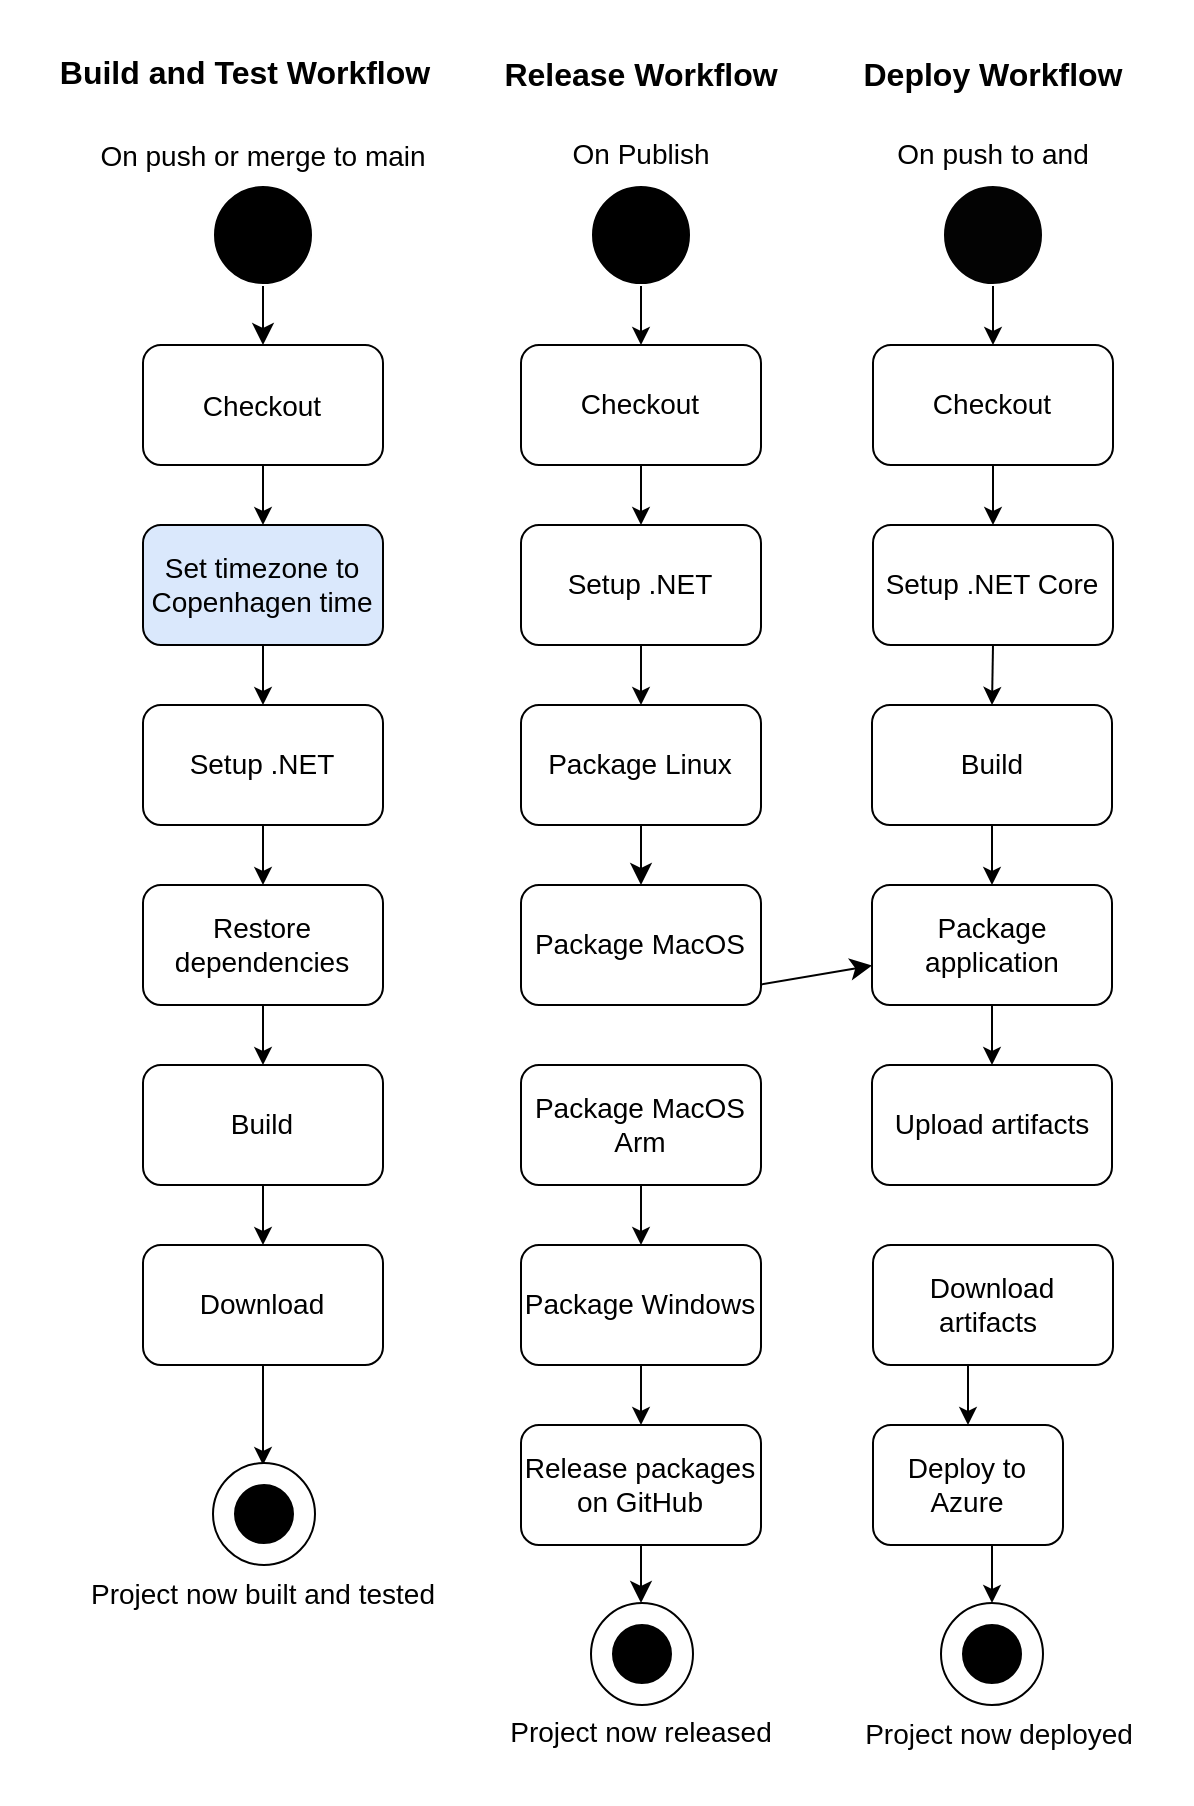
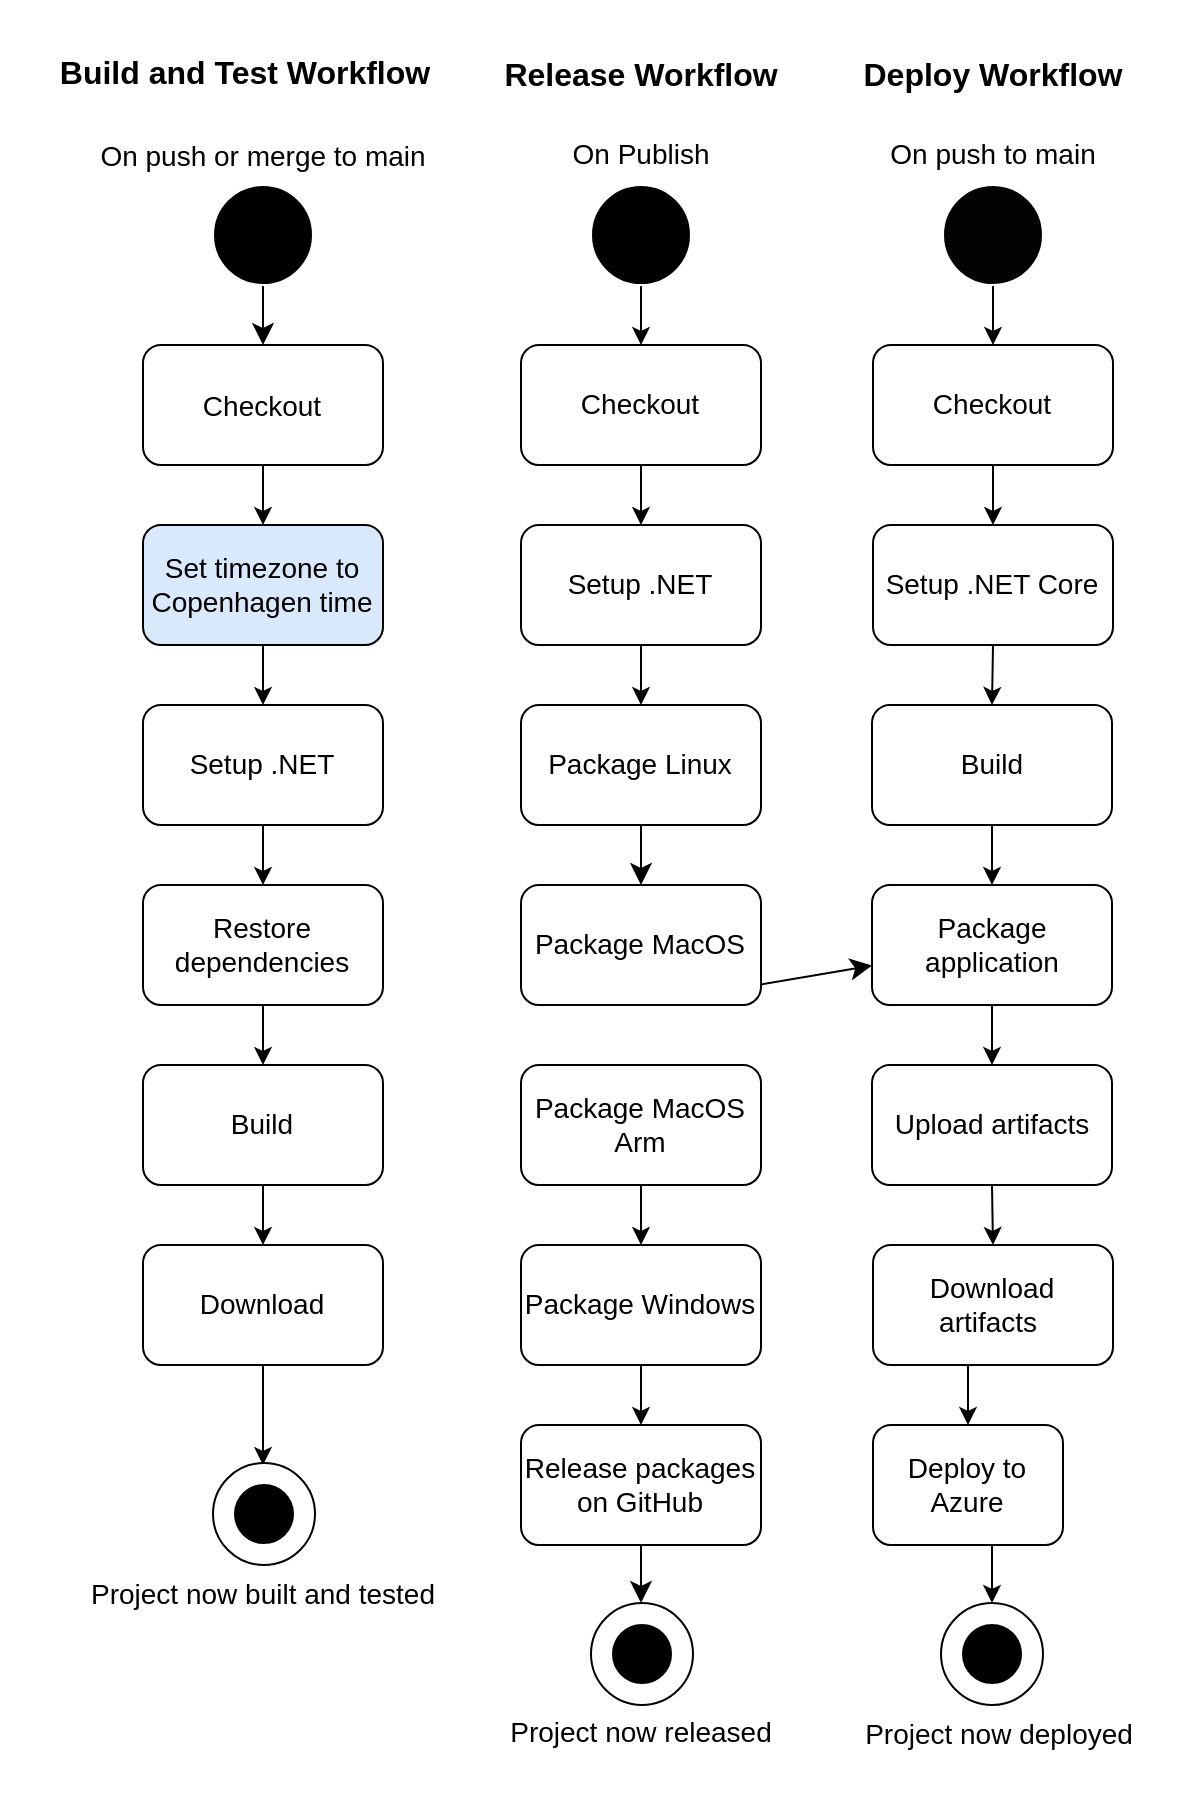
node "On push to and": label "On push to and" -> "On push to main"
edge "Upload artifacts" -> "Download artifacts": added
